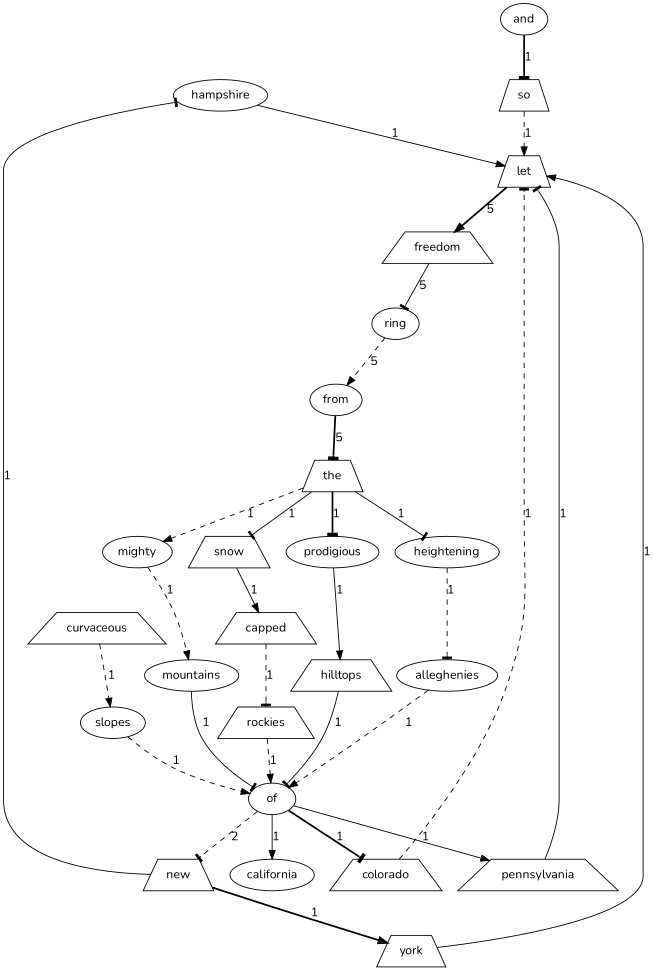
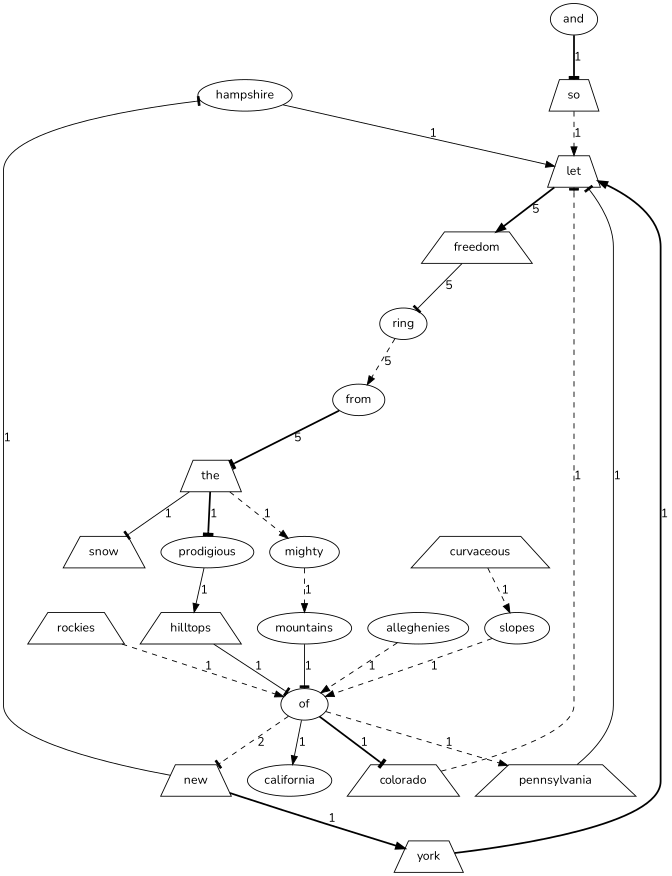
node "heightening": removed
edge "york" -> "let": style solid -> bold
node "capped": removed
edge "of" -> "pennsylvania": style solid -> dashed
